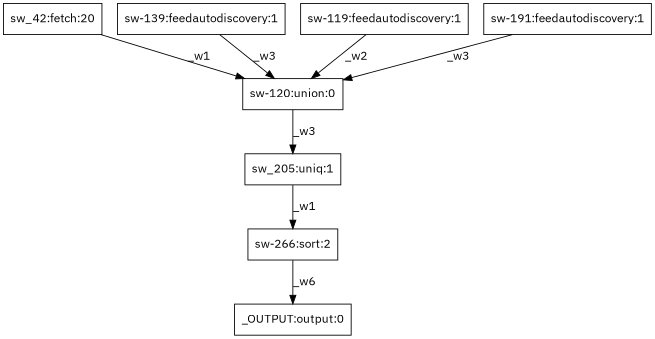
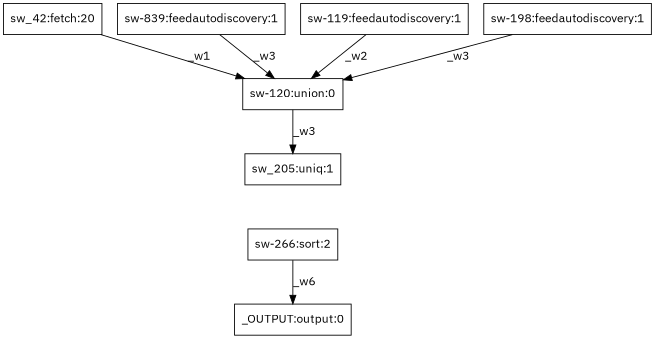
node "sw-139:feedautodiscovery:1": label "sw-139:feedautodiscovery:1" -> "sw-839:feedautodiscovery:1"
node "sw-191:feedautodiscovery:1": label "sw-191:feedautodiscovery:1" -> "sw-198:feedautodiscovery:1"
edge "sw_205:uniq:1" -> "sw-266:sort:2": removed, label "_w1"
